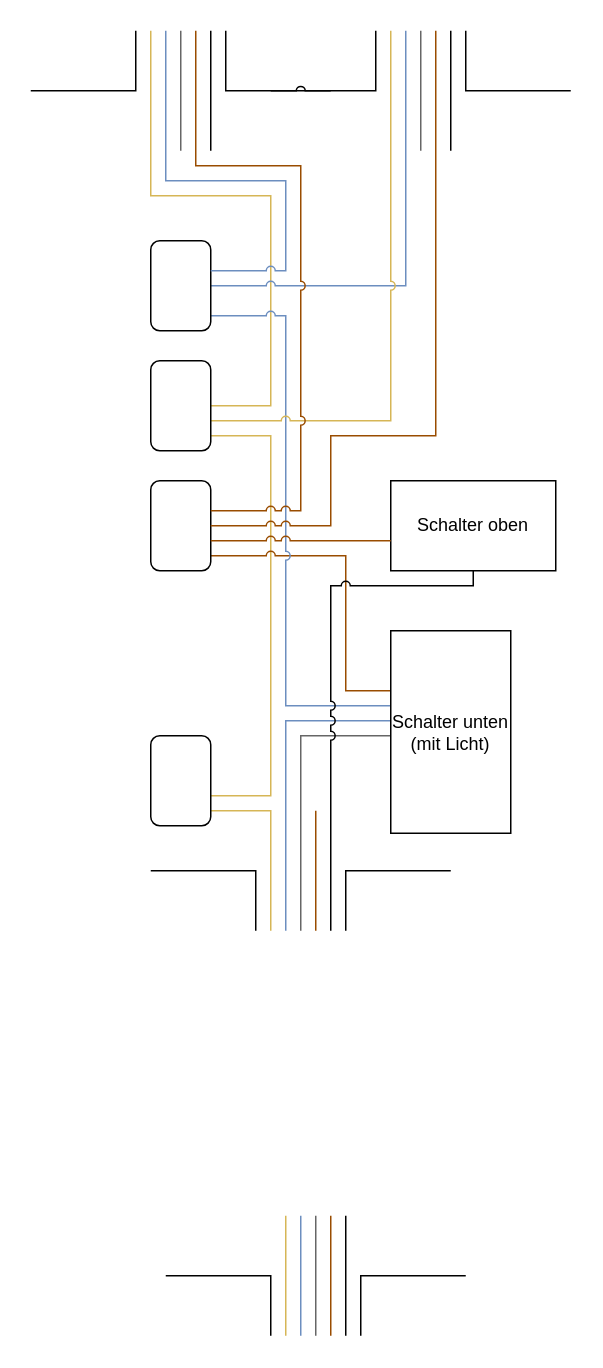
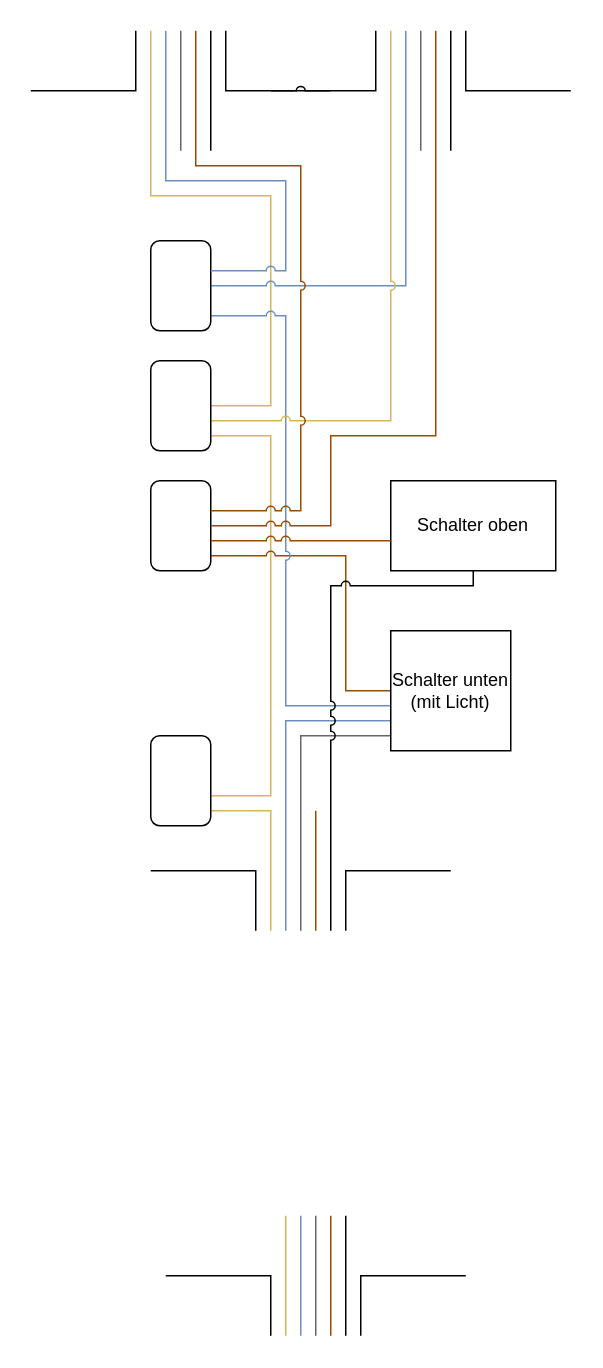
node "Schalter unten (mit Licht)": size 120x203 -> 120x120
